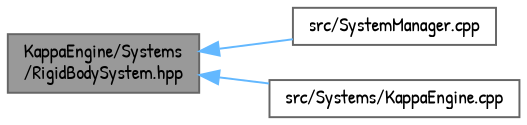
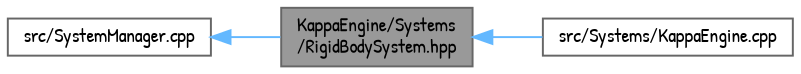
edge "src/SystemManager.cpp" -> "KappaEngine/Systems /RigidBodySystem.hpp": reversed
